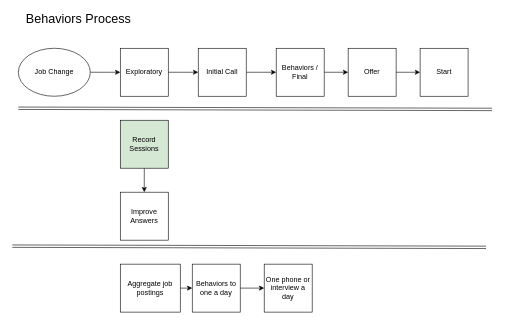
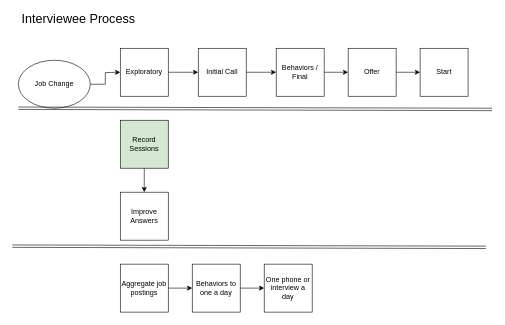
node "Behaviors Process": label "Behaviors Process" -> "Interviewee Process"
node "Job Change": moved (54, 72) -> (54, 84)
node "Aggregate job postings": size 60x48 -> 48x48
